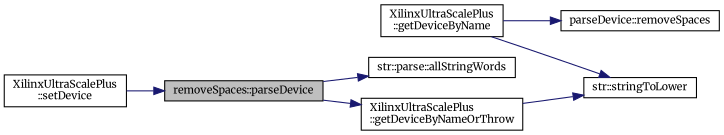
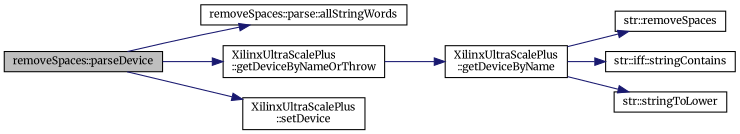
node "parseDevice::removeSpaces": label "parseDevice::removeSpaces" -> "str::removeSpaces"
node "str::iff::stringContains": added
node "str::parse::allStringWords": label "str::parse::allStringWords" -> "removeSpaces::parse::allStringWords"
edge "XilinxUltraScalePlus ::setDevice" -> "removeSpaces::parseDevice": reversed
edge "XilinxUltraScalePlus ::getDeviceByNameOrThrow" -> "str::stringToLower": now "XilinxUltraScalePlus ::getDeviceByNameOrThrow" -> "XilinxUltraScalePlus ::getDeviceByName"
